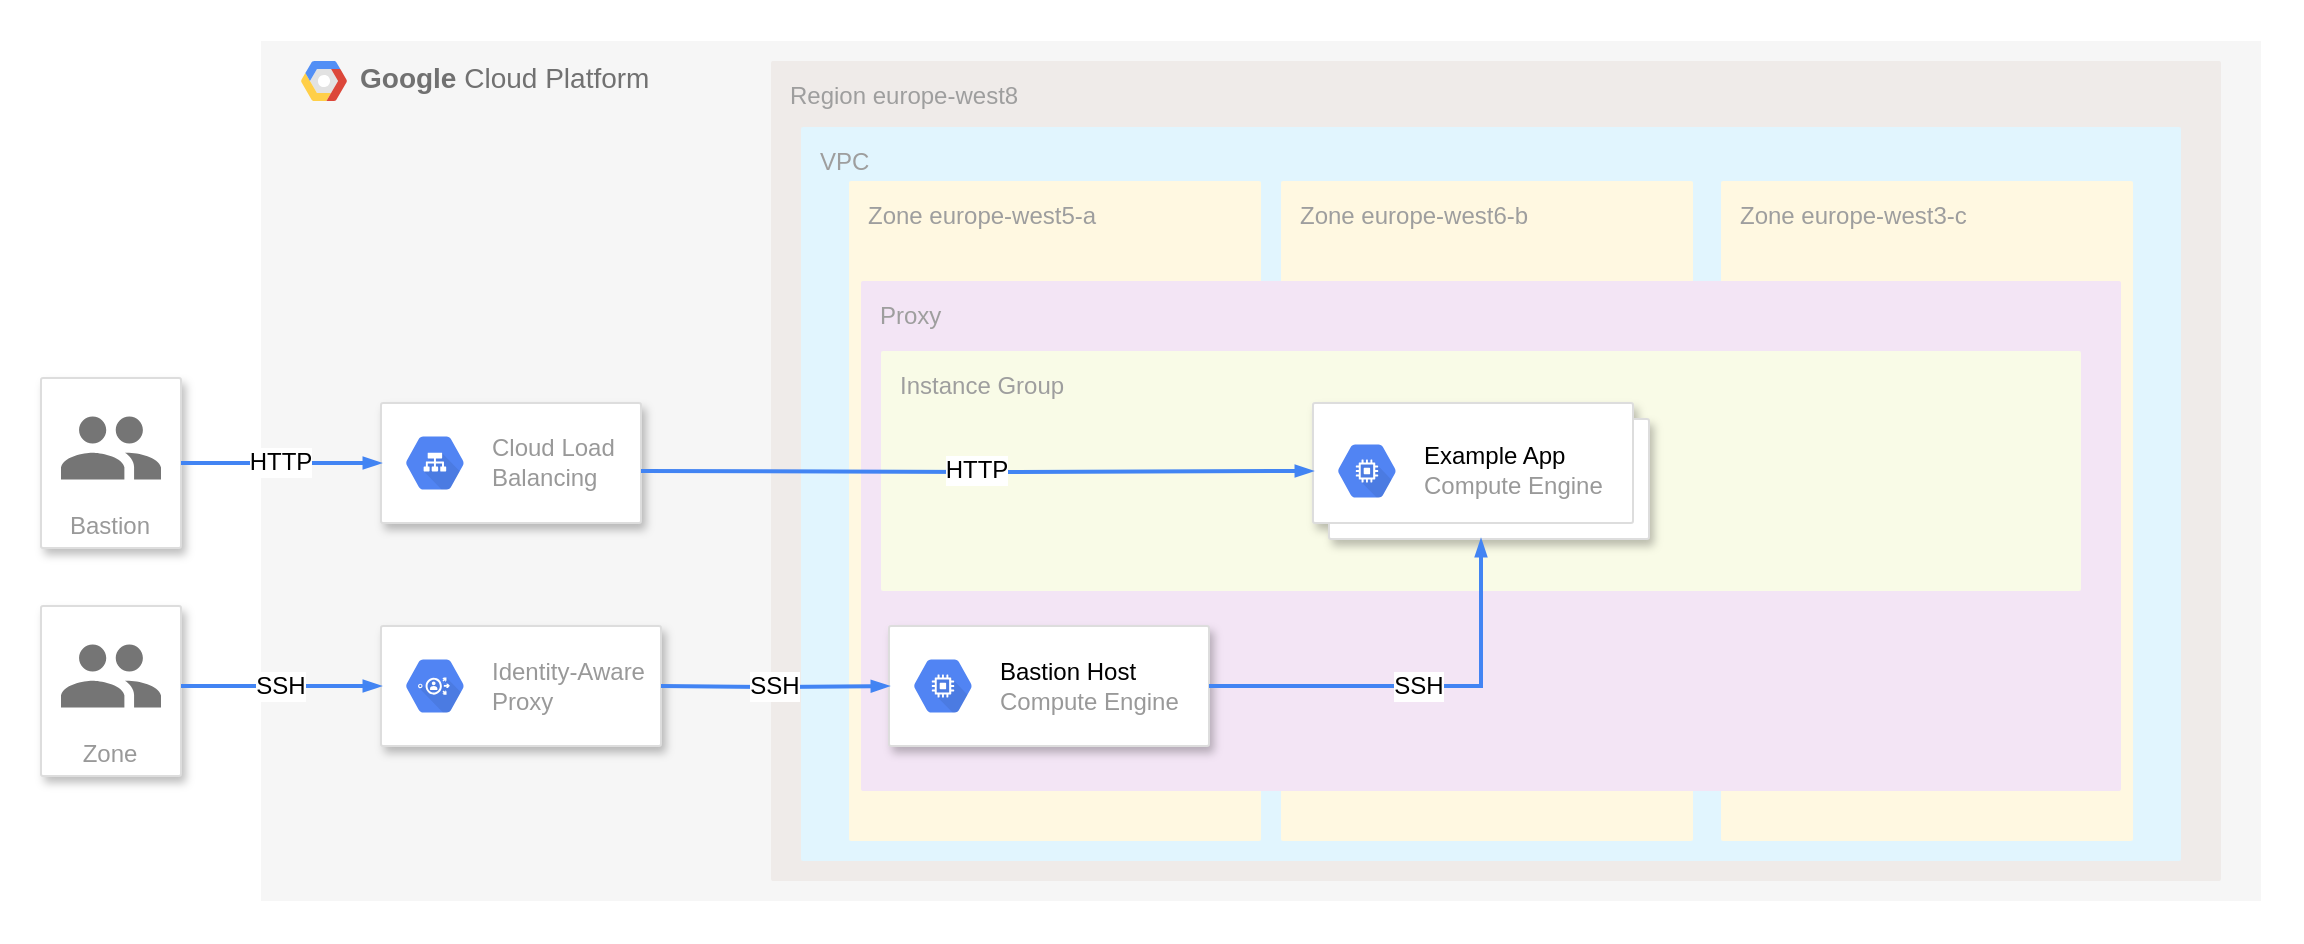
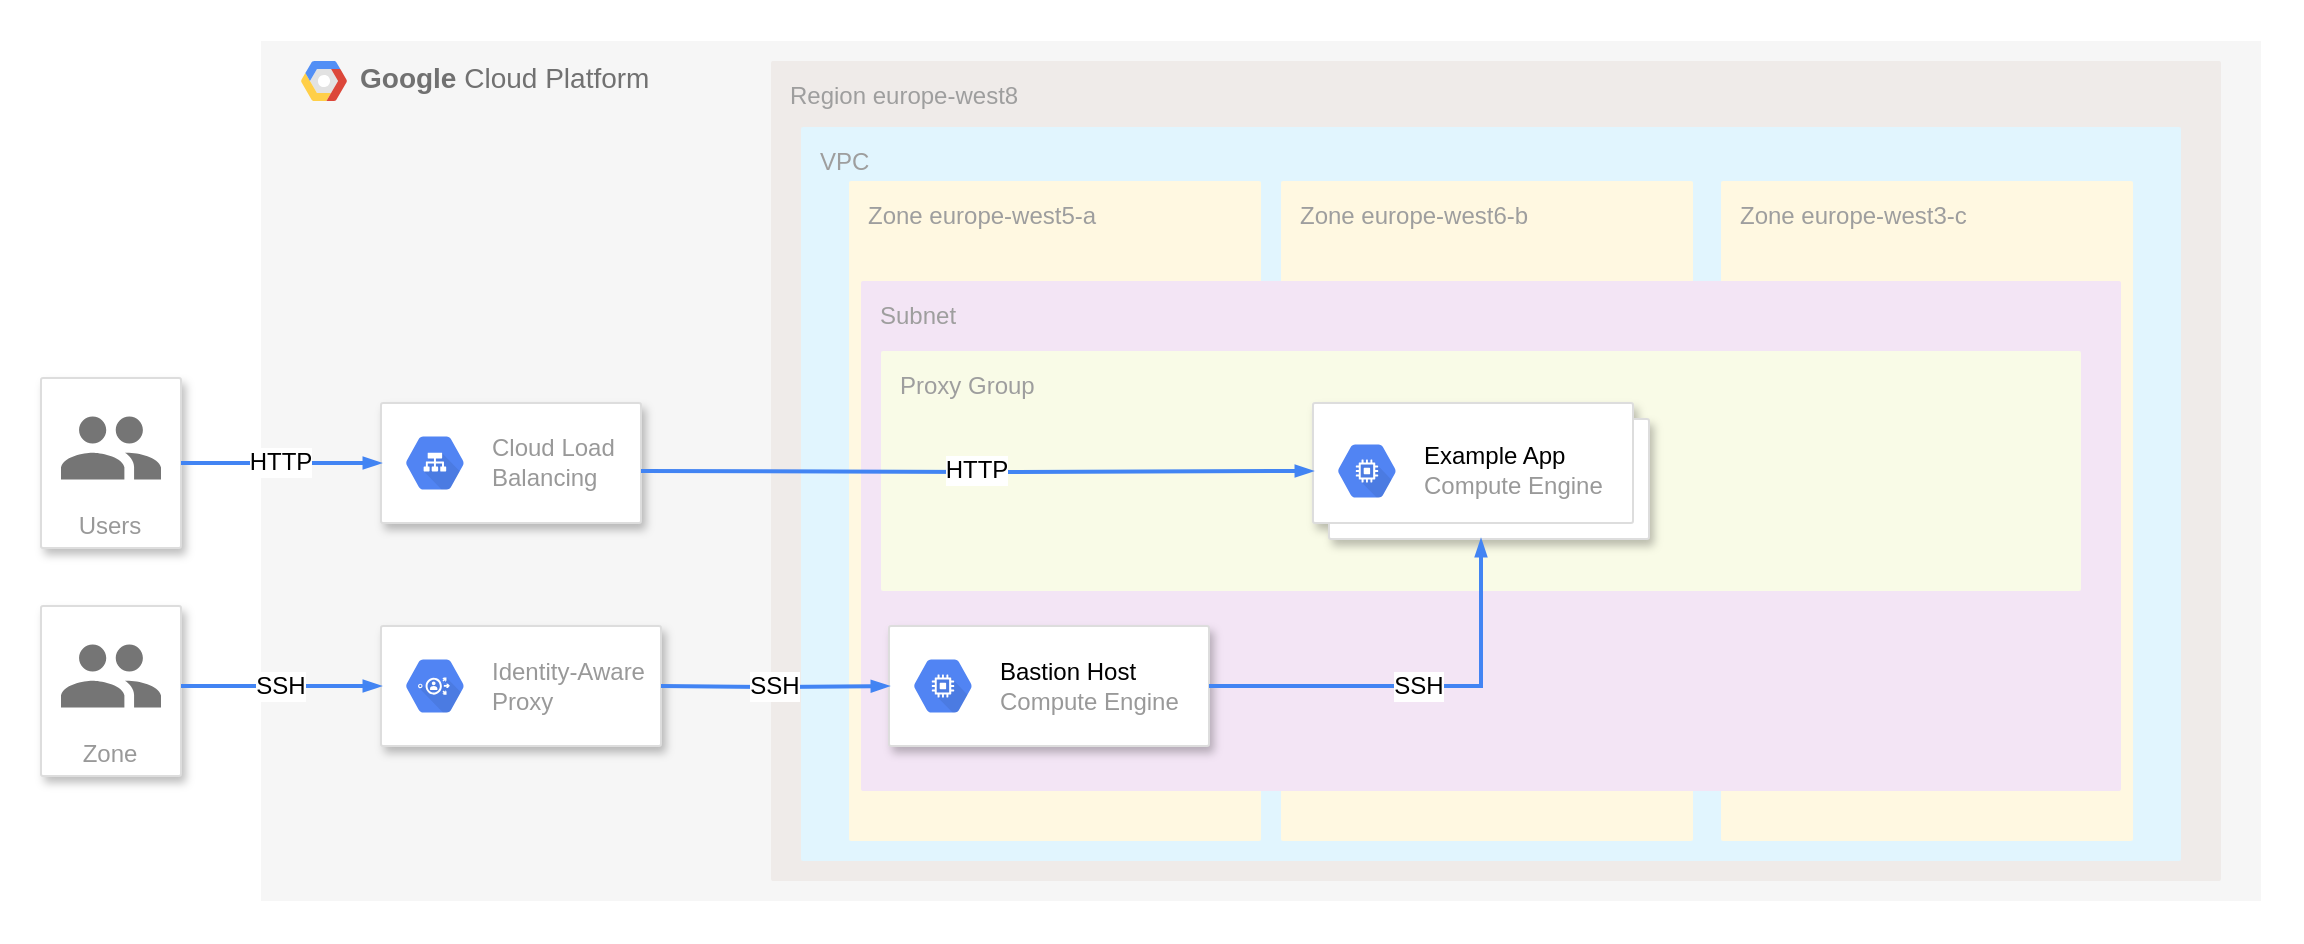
node "Proxy": label "Proxy" -> "Subnet"
node "Instance Group": label "Instance Group" -> "Proxy Group"
node "Bastion": label "Bastion" -> "Users"
